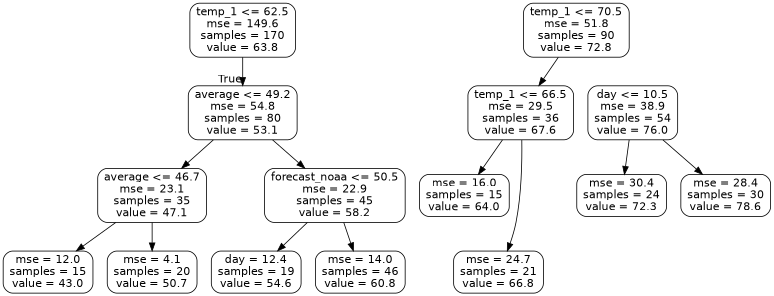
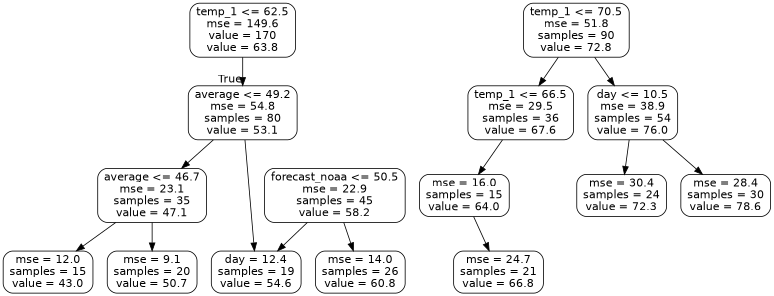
node "temp_1 <= 62.5 mse = 149.6 samples = 170 value = 63.8": label "temp_1 <= 62.5 mse = 149.6 samples = 170 value = 63.8" -> "temp_1 <= 62.5 mse = 149.6 value = 170 value = 63.8"
edge "temp_1 <= 70.5 mse = 51.8 samples = 90 value = 72.8" -> "day <= 10.5 mse = 38.9 samples = 54 value = 76.0": added
edge "average <= 49.2 mse = 54.8 samples = 80 value = 53.1" -> "forecast_noaa <= 50.5 mse = 22.9 samples = 45 value = 58.2": now "average <= 49.2 mse = 54.8 samples = 80 value = 53.1" -> "day = 12.4 samples = 19 value = 54.6"
edge "temp_1 <= 66.5 mse = 29.5 samples = 36 value = 67.6" -> "mse = 24.7 samples = 21 value = 66.8": now "mse = 16.0 samples = 15 value = 64.0" -> "mse = 24.7 samples = 21 value = 66.8"
node "mse = 4.1 samples = 20 value = 50.7": label "mse = 4.1 samples = 20 value = 50.7" -> "mse = 9.1 samples = 20 value = 50.7"
node "mse = 14.0 samples = 46 value = 60.8": label "mse = 14.0 samples = 46 value = 60.8" -> "mse = 14.0 samples = 26 value = 60.8"
